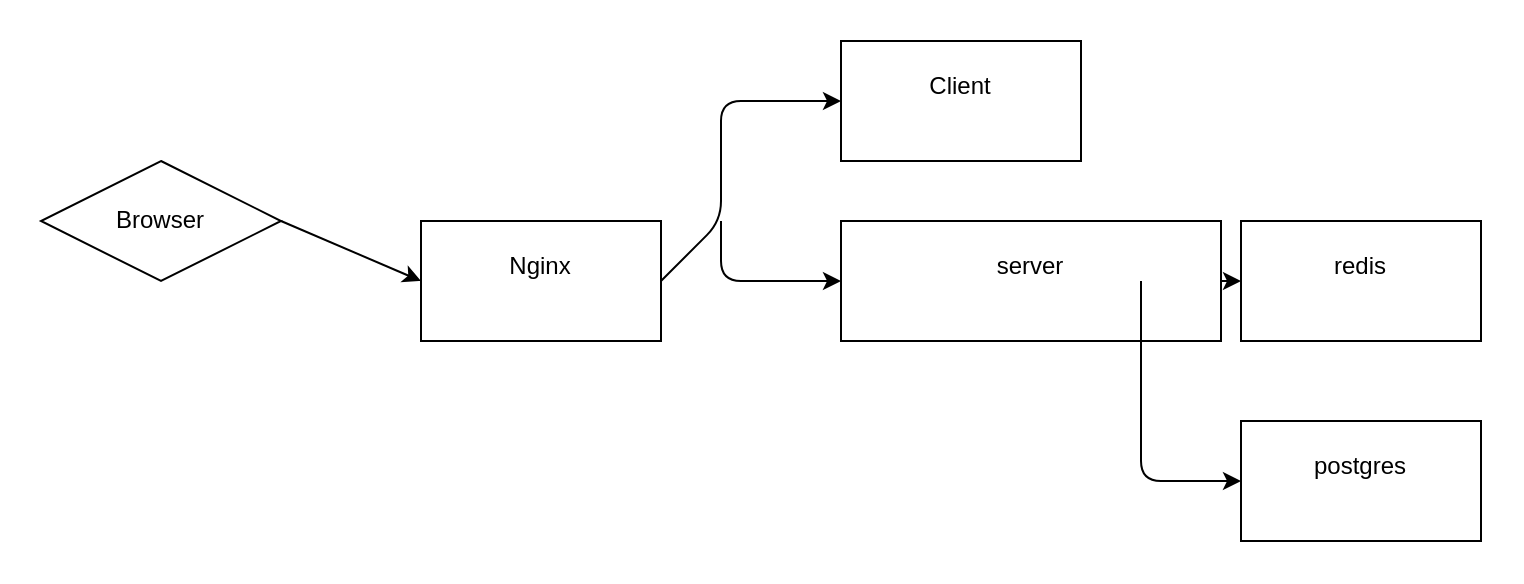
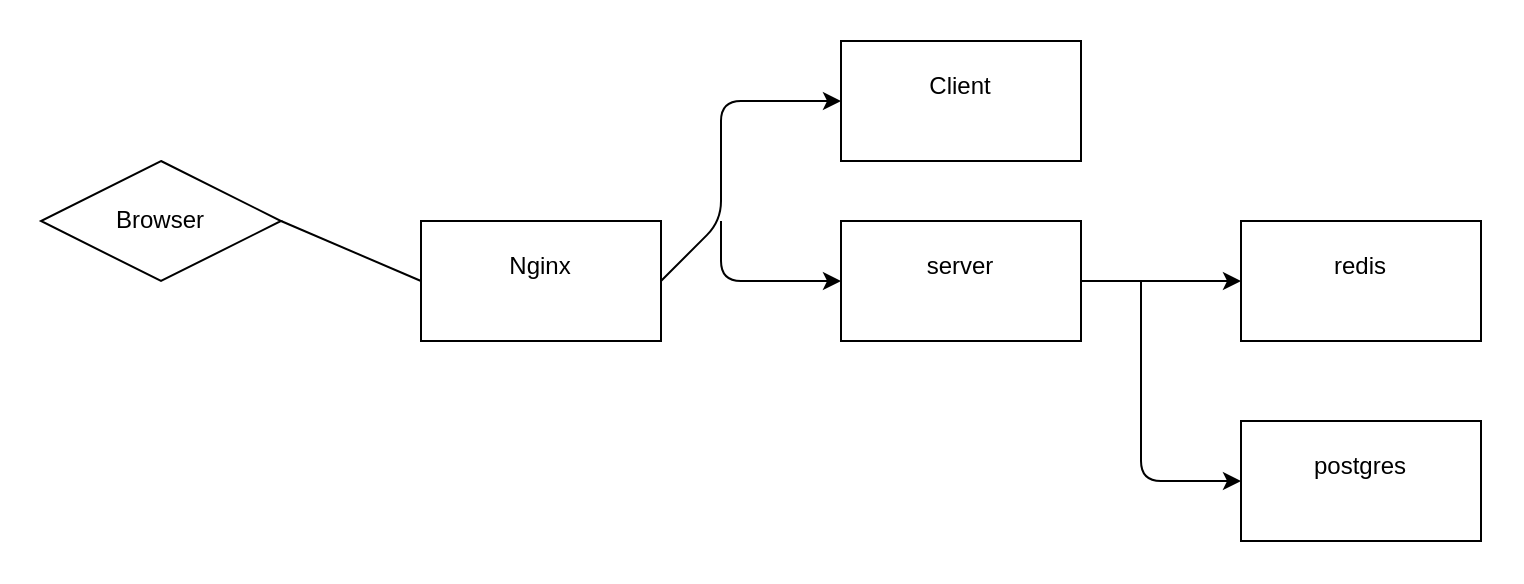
edge "Browser" -> "Nginx": arrowhead classic -> none
node "server": size 380x120 -> 240x120
